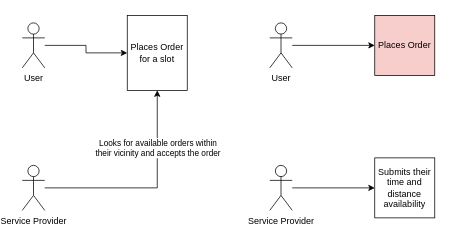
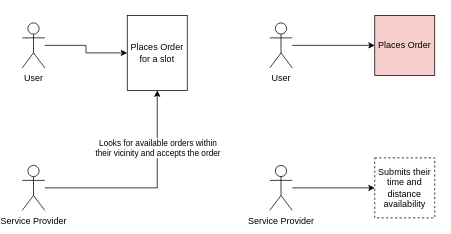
node "Submits their time and distance availability": style solid -> dashed
